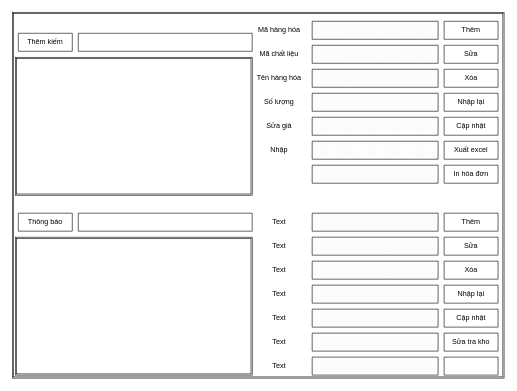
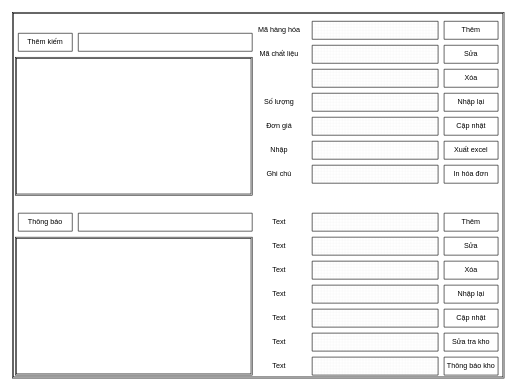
node "Tên hàng hóa": removed
node "Sửa giá": label "Sửa giá" -> "Đơn giá"
node "Ghi chú": added
node "Thông báo kho": added
